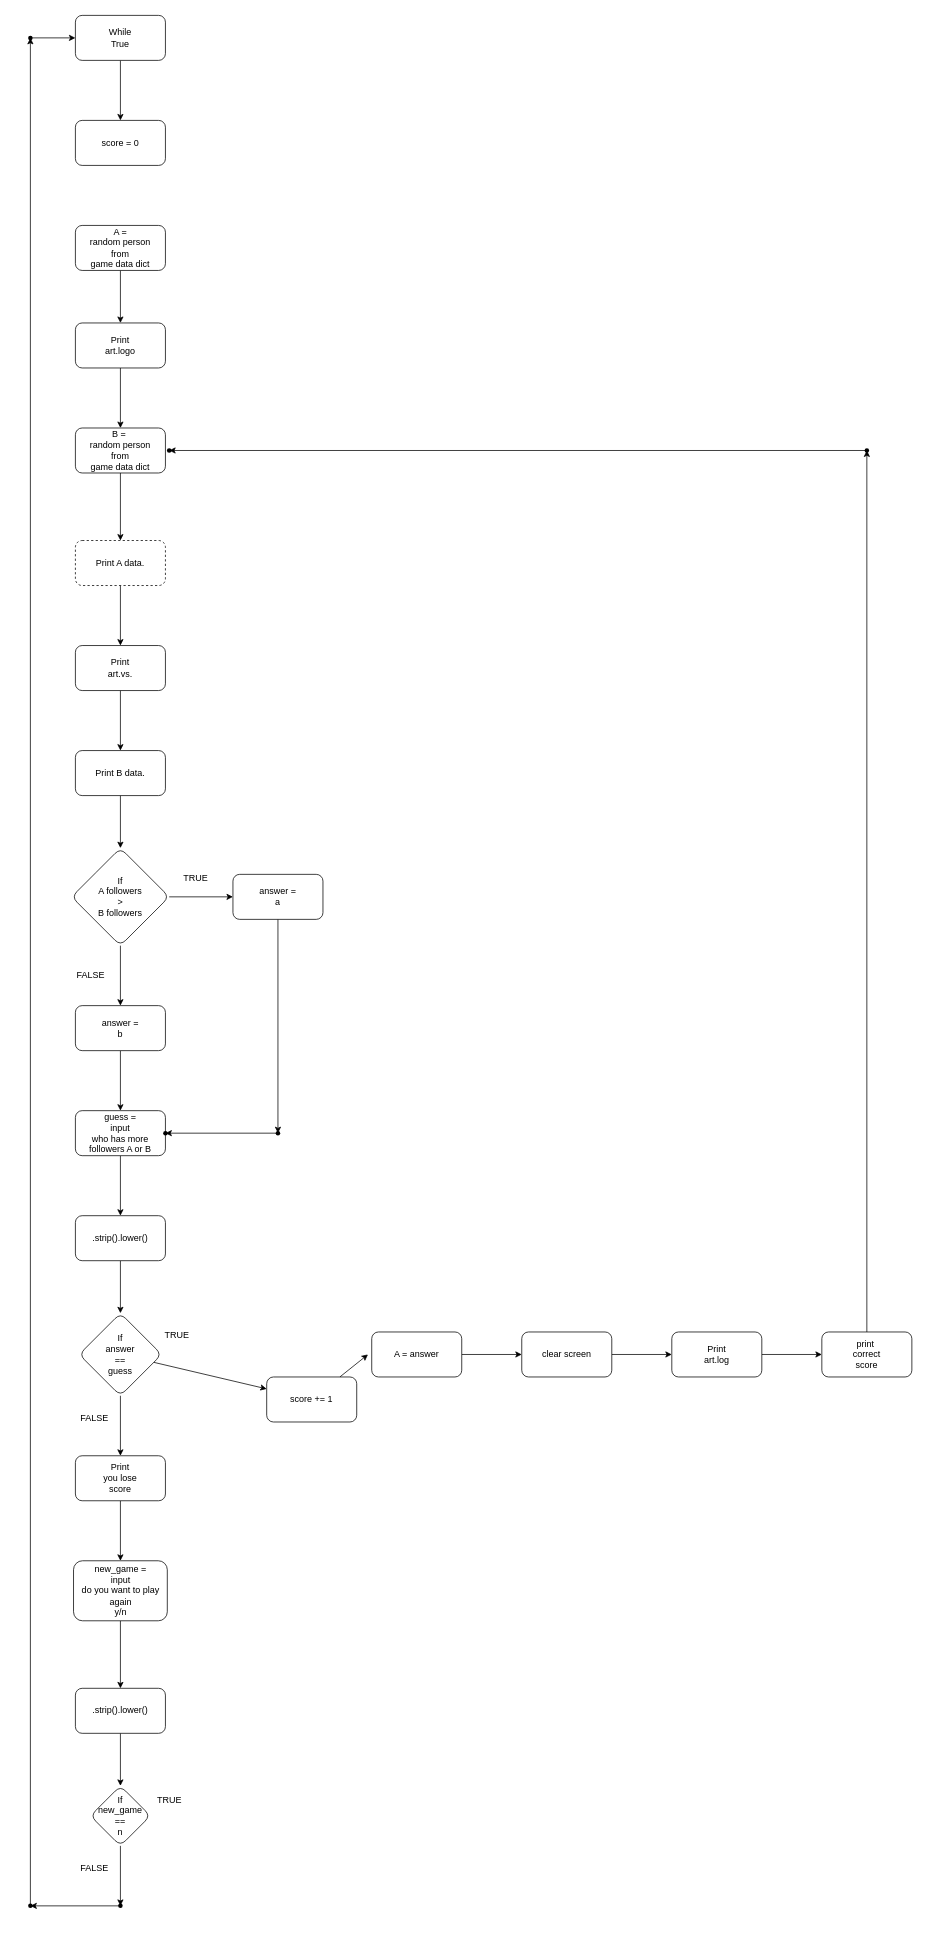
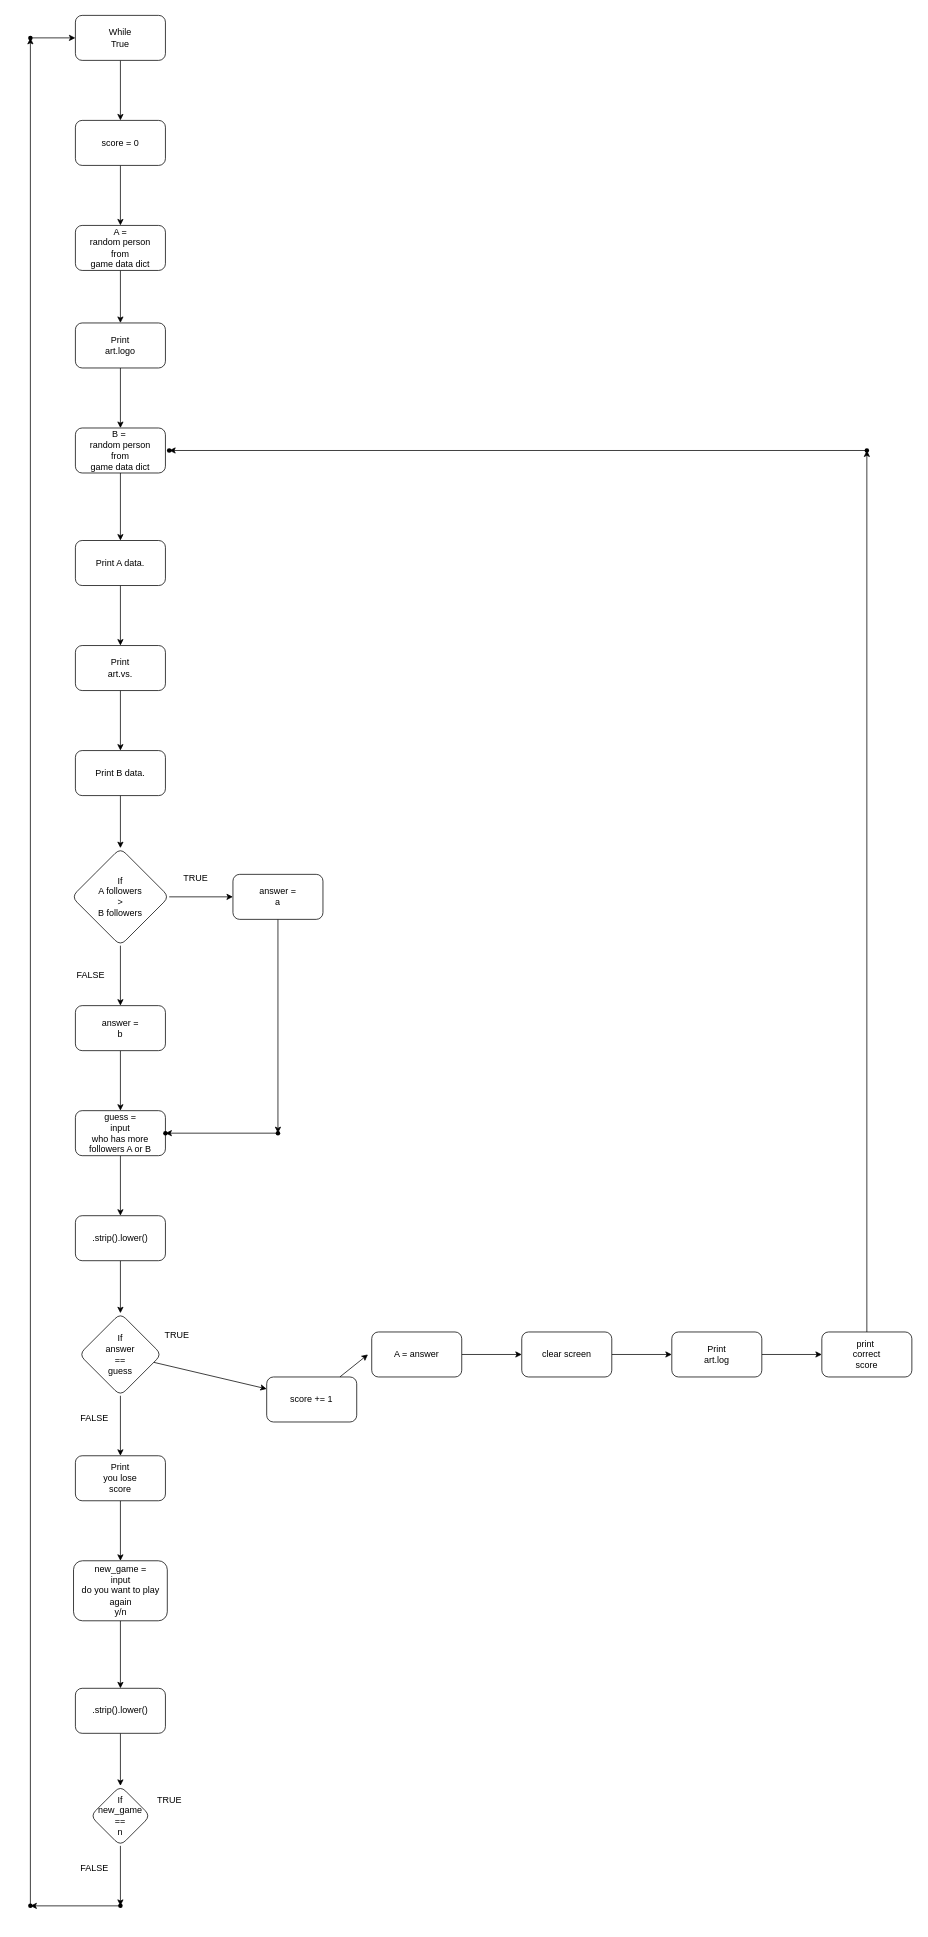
edge "score = 0" -> "A = random person from game data dict": added
node "Print A data.": style dashed -> solid
